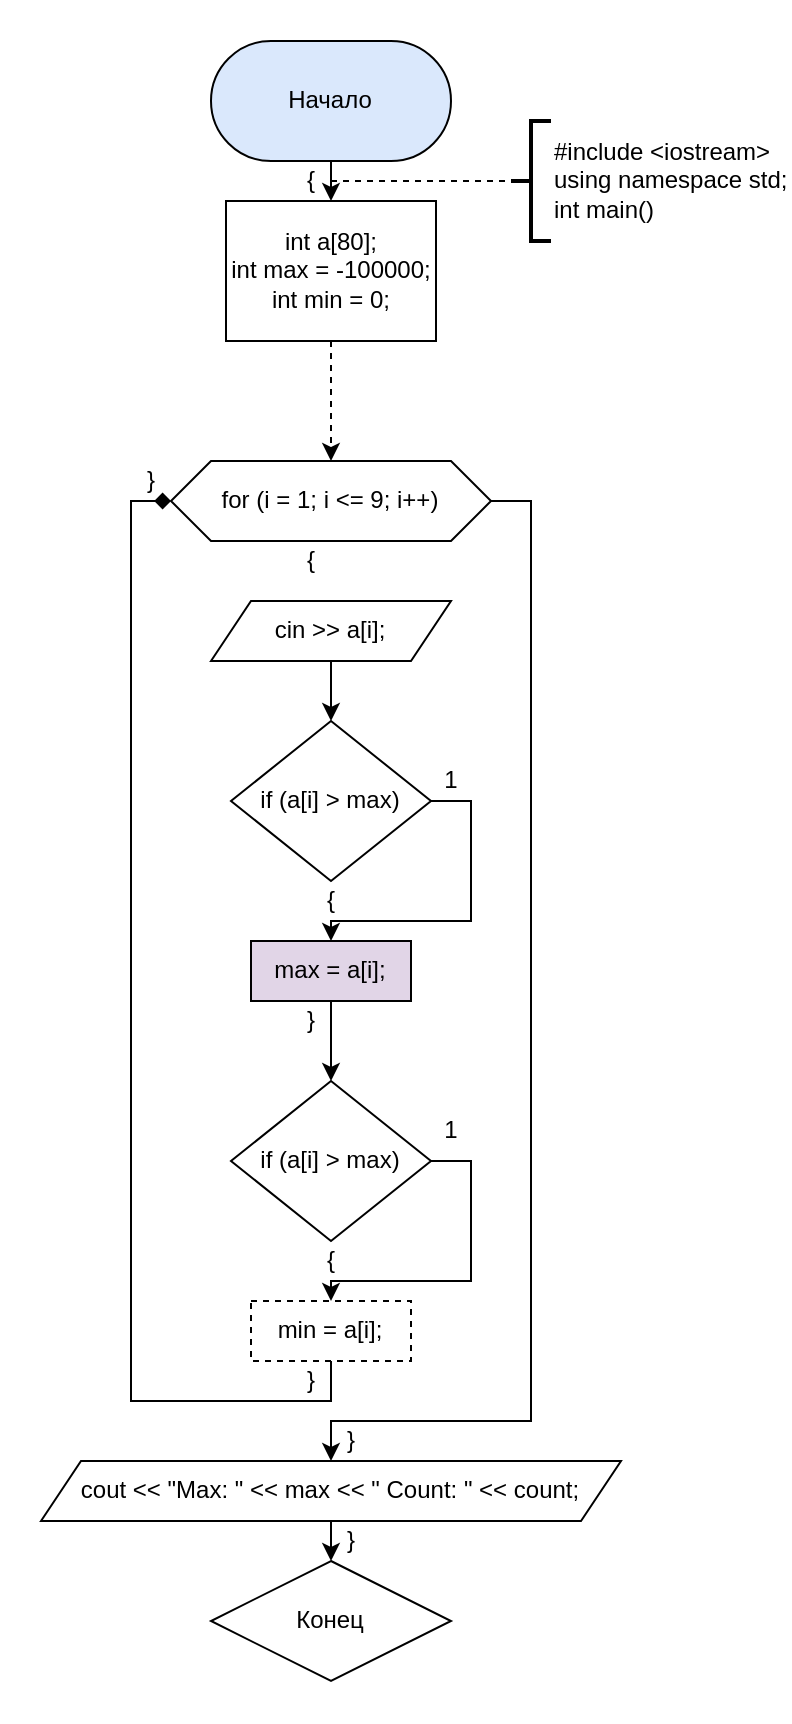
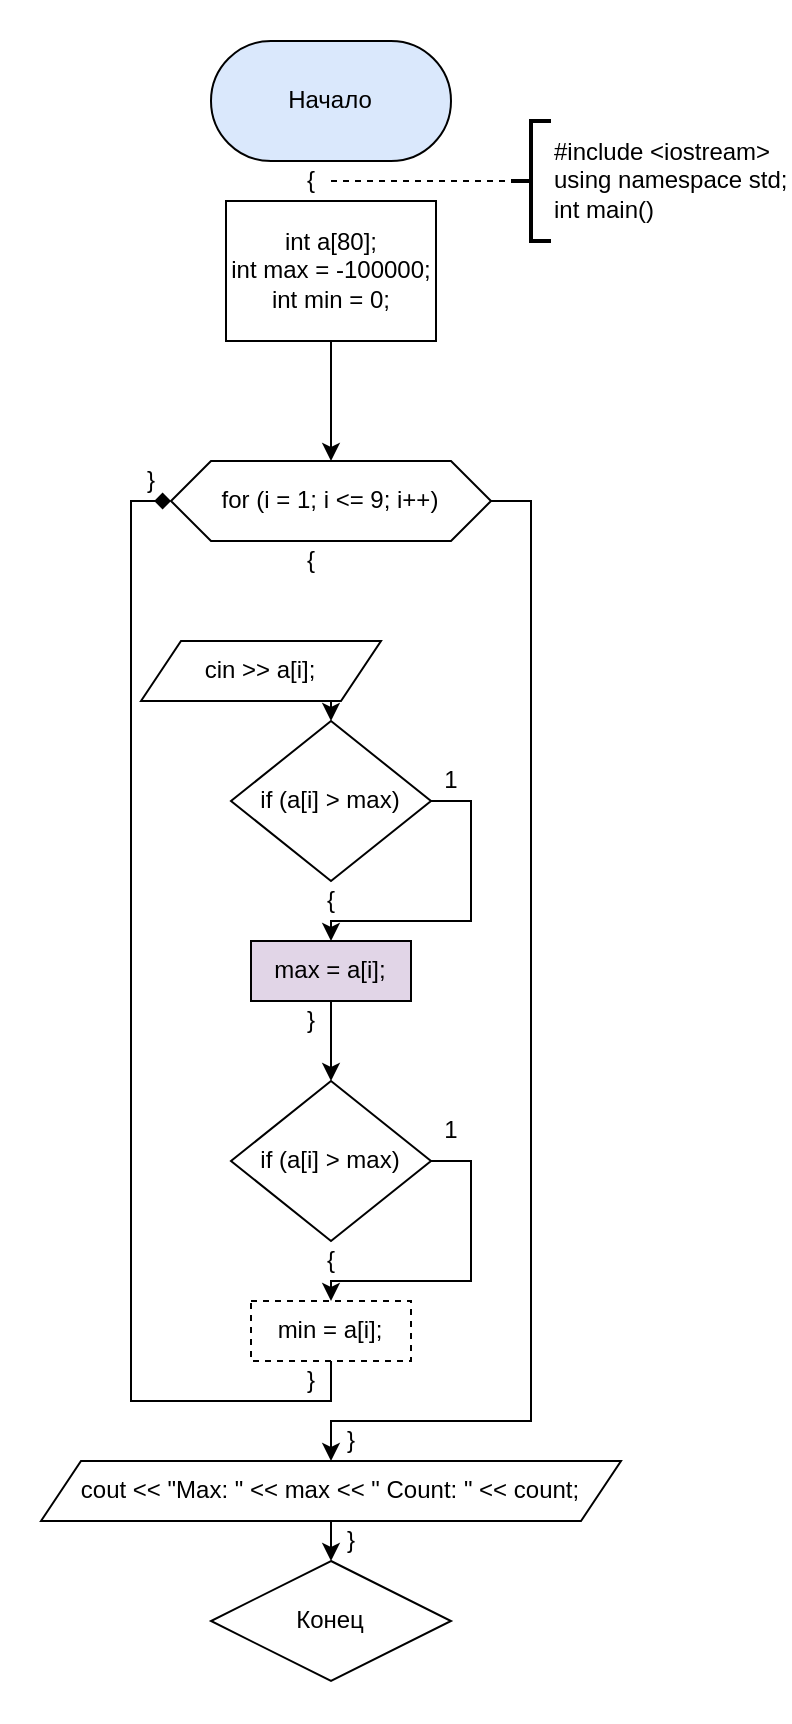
edge "Начало" -> "int a[80]; int max = -100000; int min = 0;": removed
edge "int a[80]; int max = -100000; int min = 0;" -> "for (i = 1; i <= 9; i++)": style dashed -> solid
node "cin >> a[i];": moved (331, 631) -> (261, 671)
